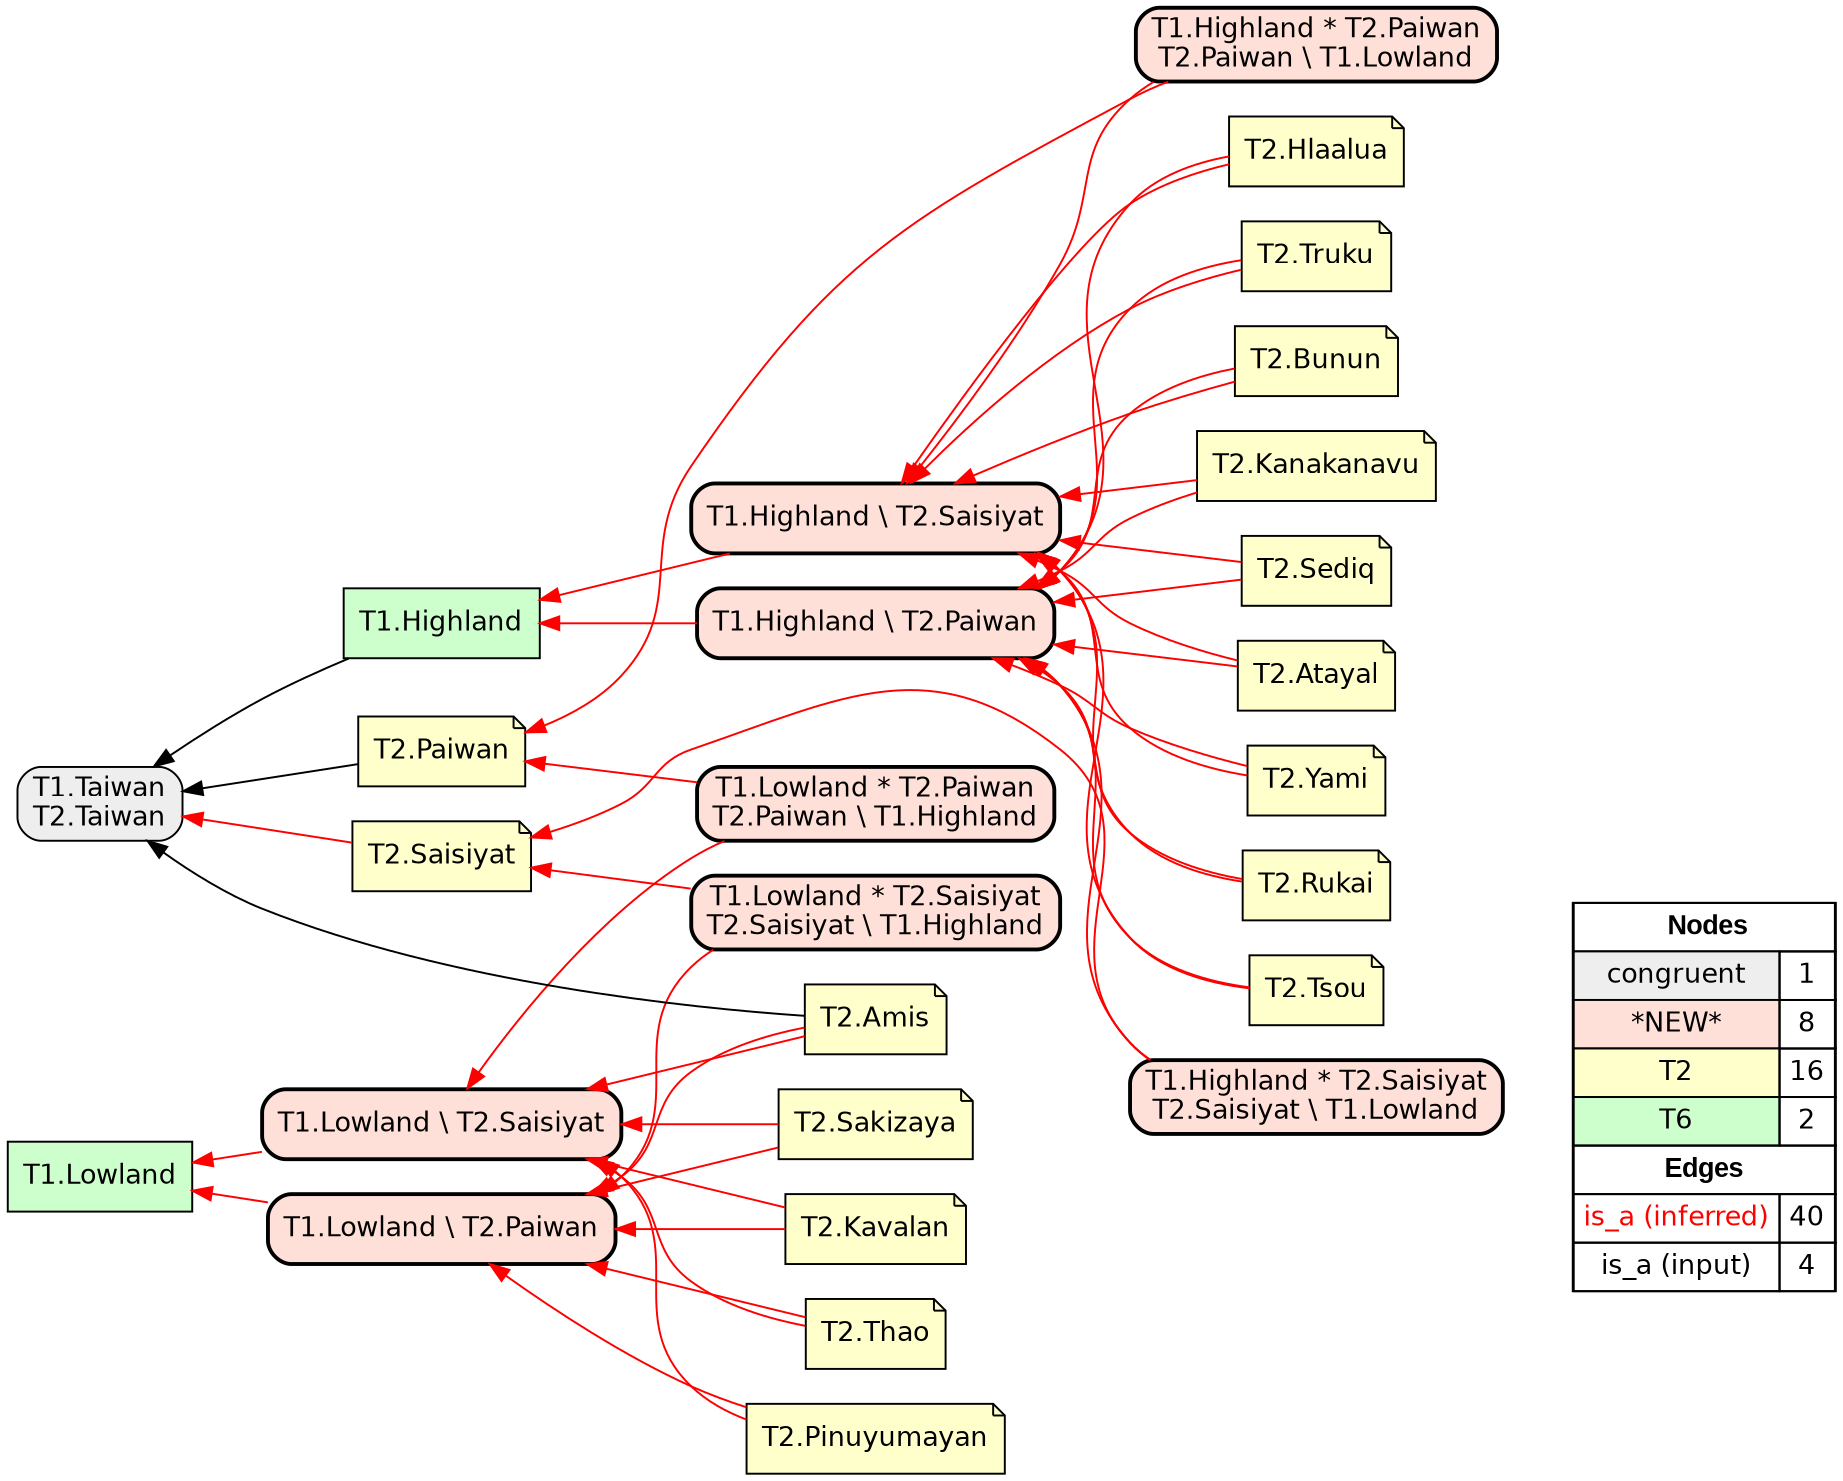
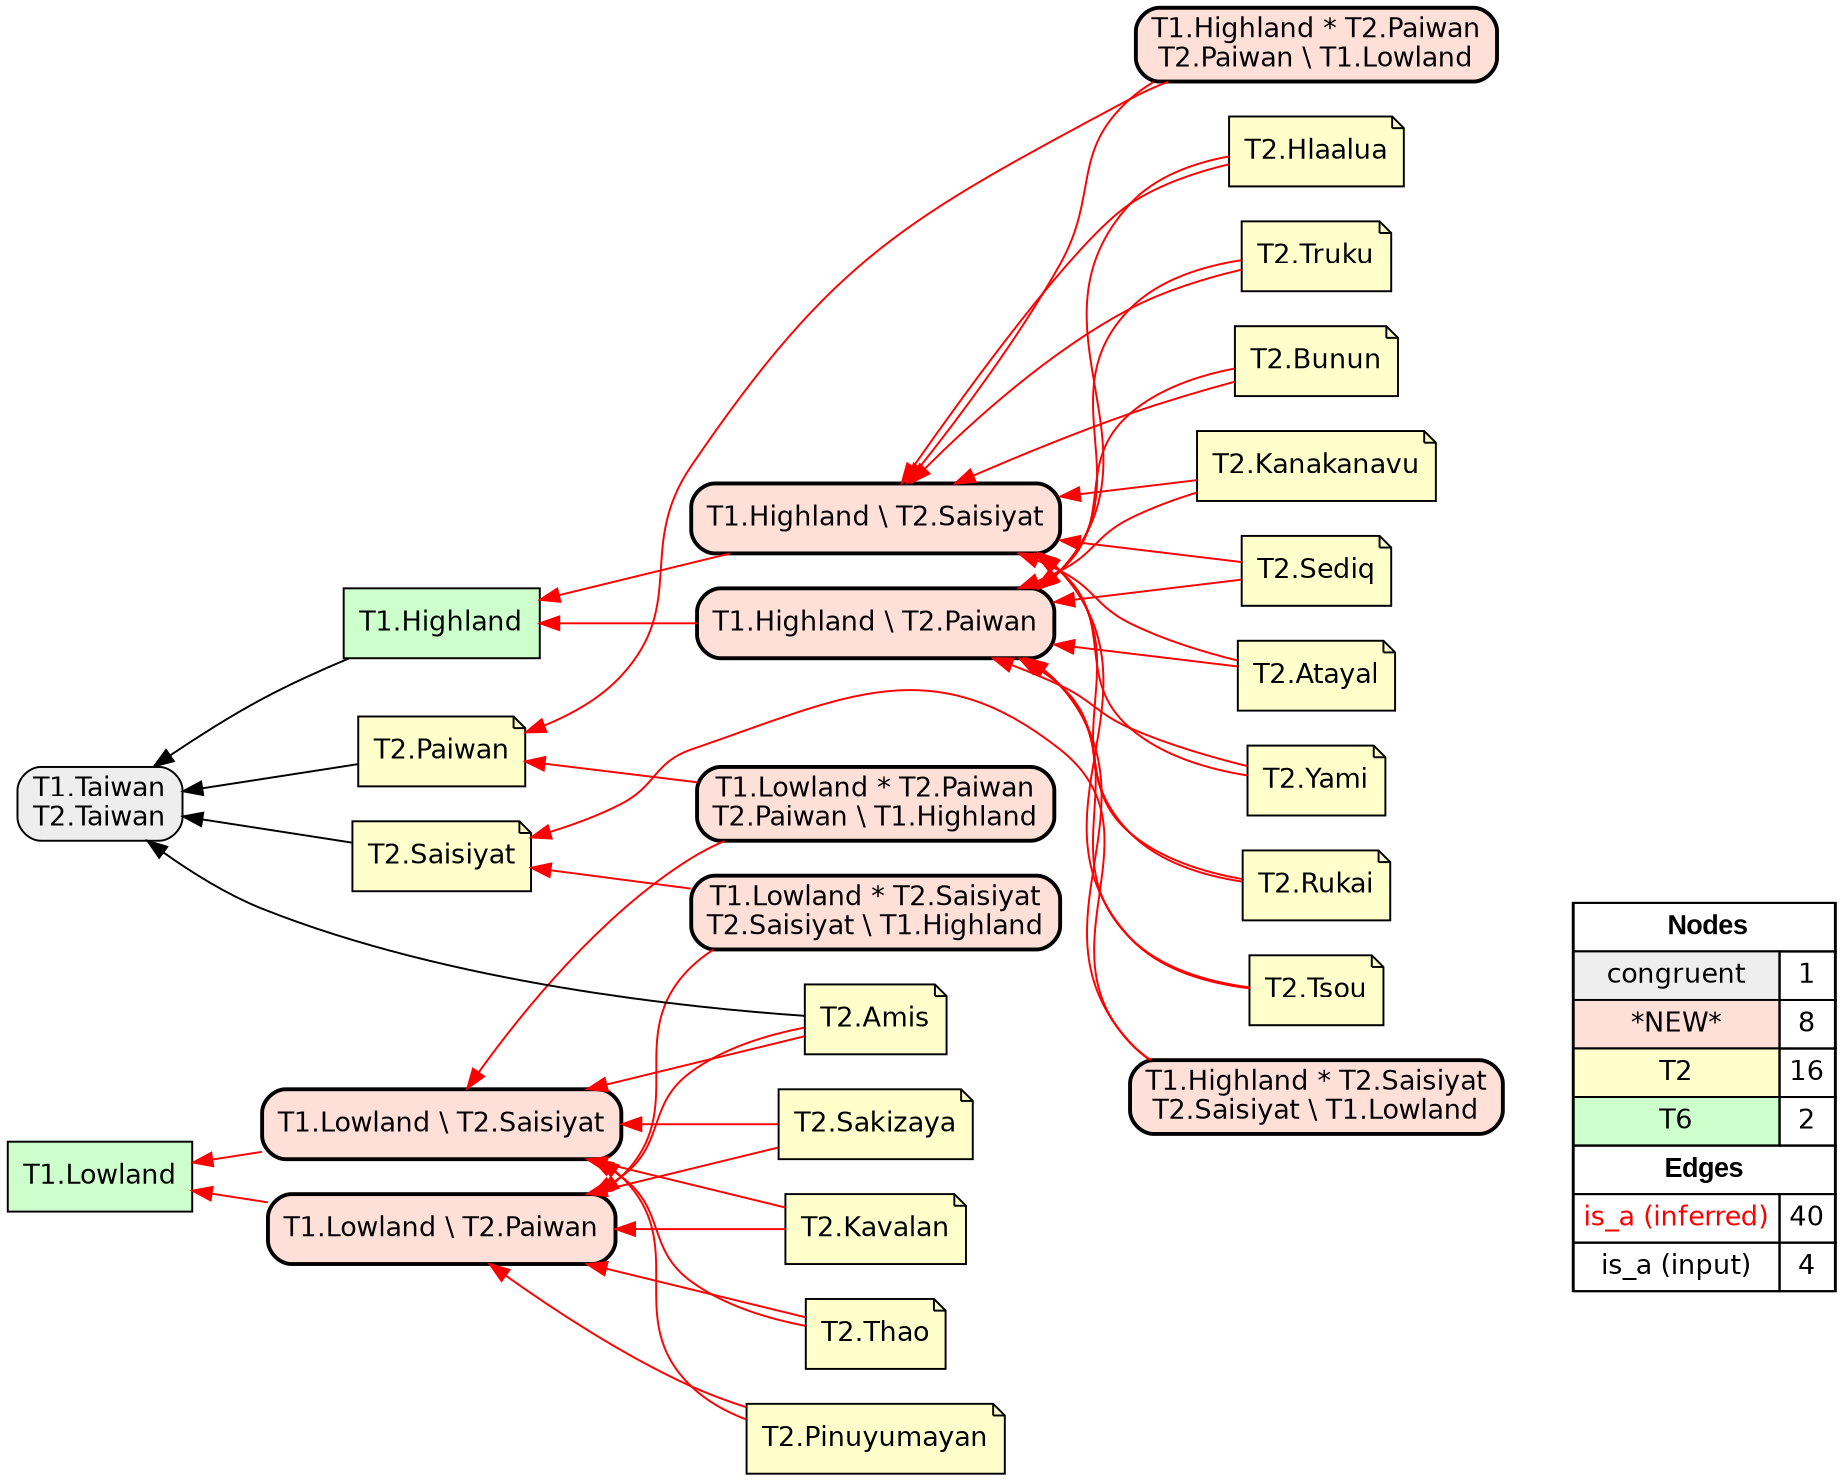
edge "T2.Saisiyat" -> "T1.Taiwan T2.Taiwan": color #ff0000 -> #000000
